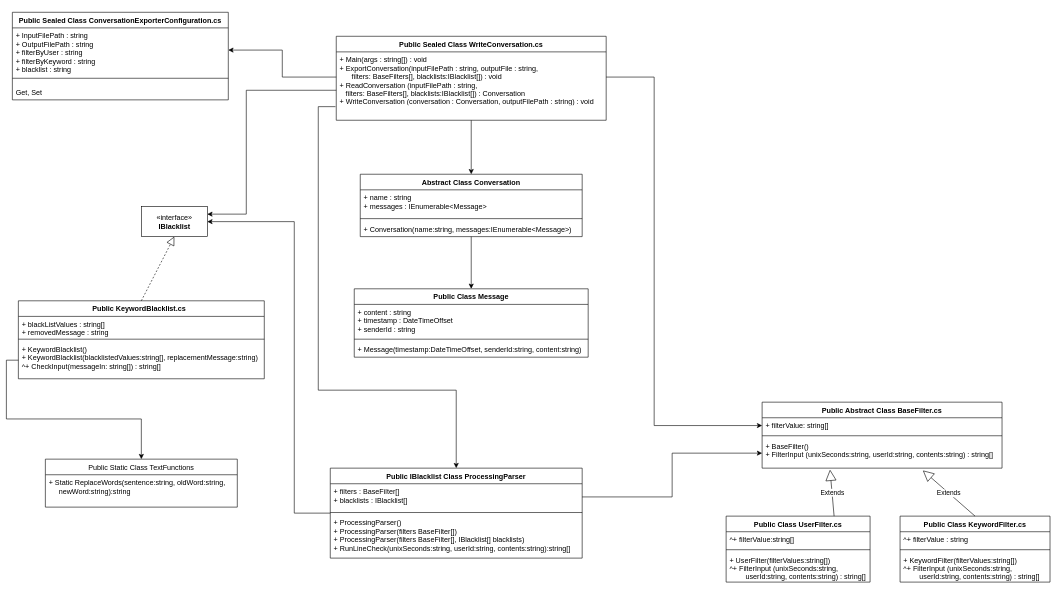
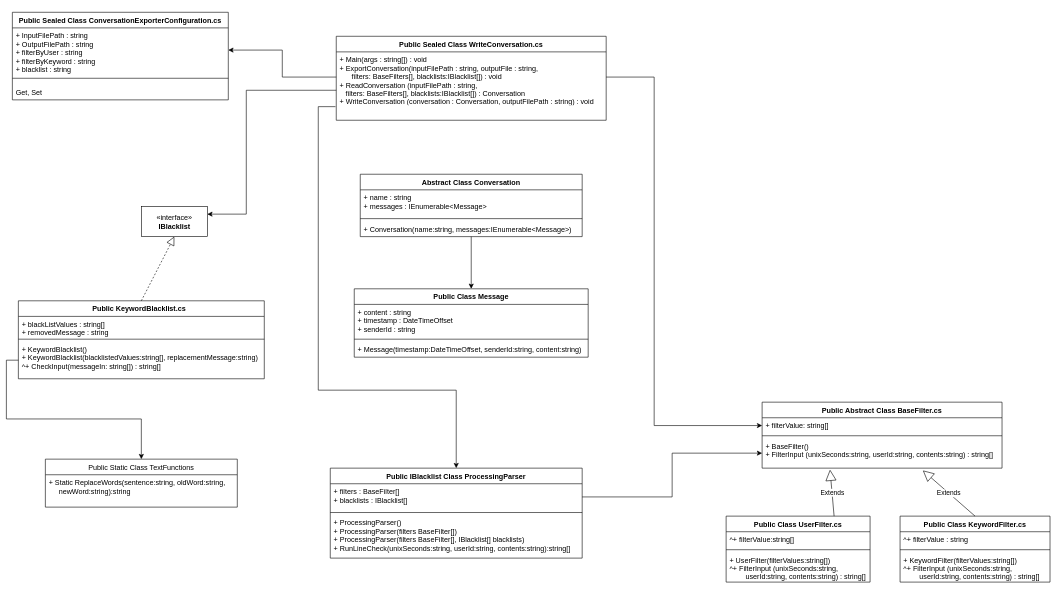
edge "Public Sealed Class WriteConversation.cs" -> "Abstract Class Conversation": removed
edge "Public IBlacklist Class ProcessingParser" -> "«interface» IBlacklist": removed
